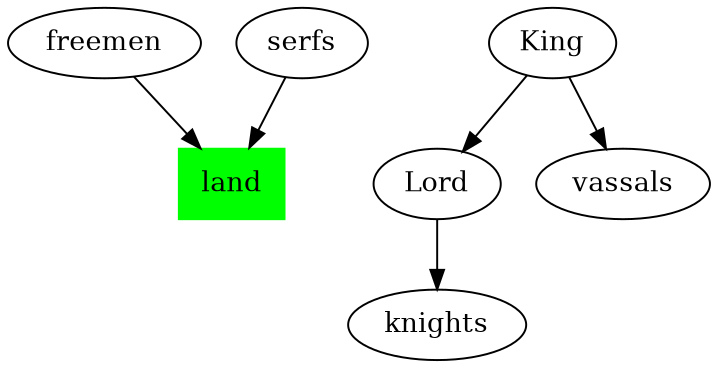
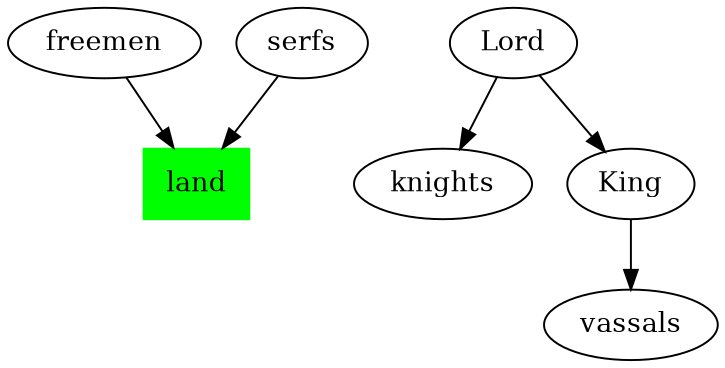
edge "King" -> "Lord": reversed
